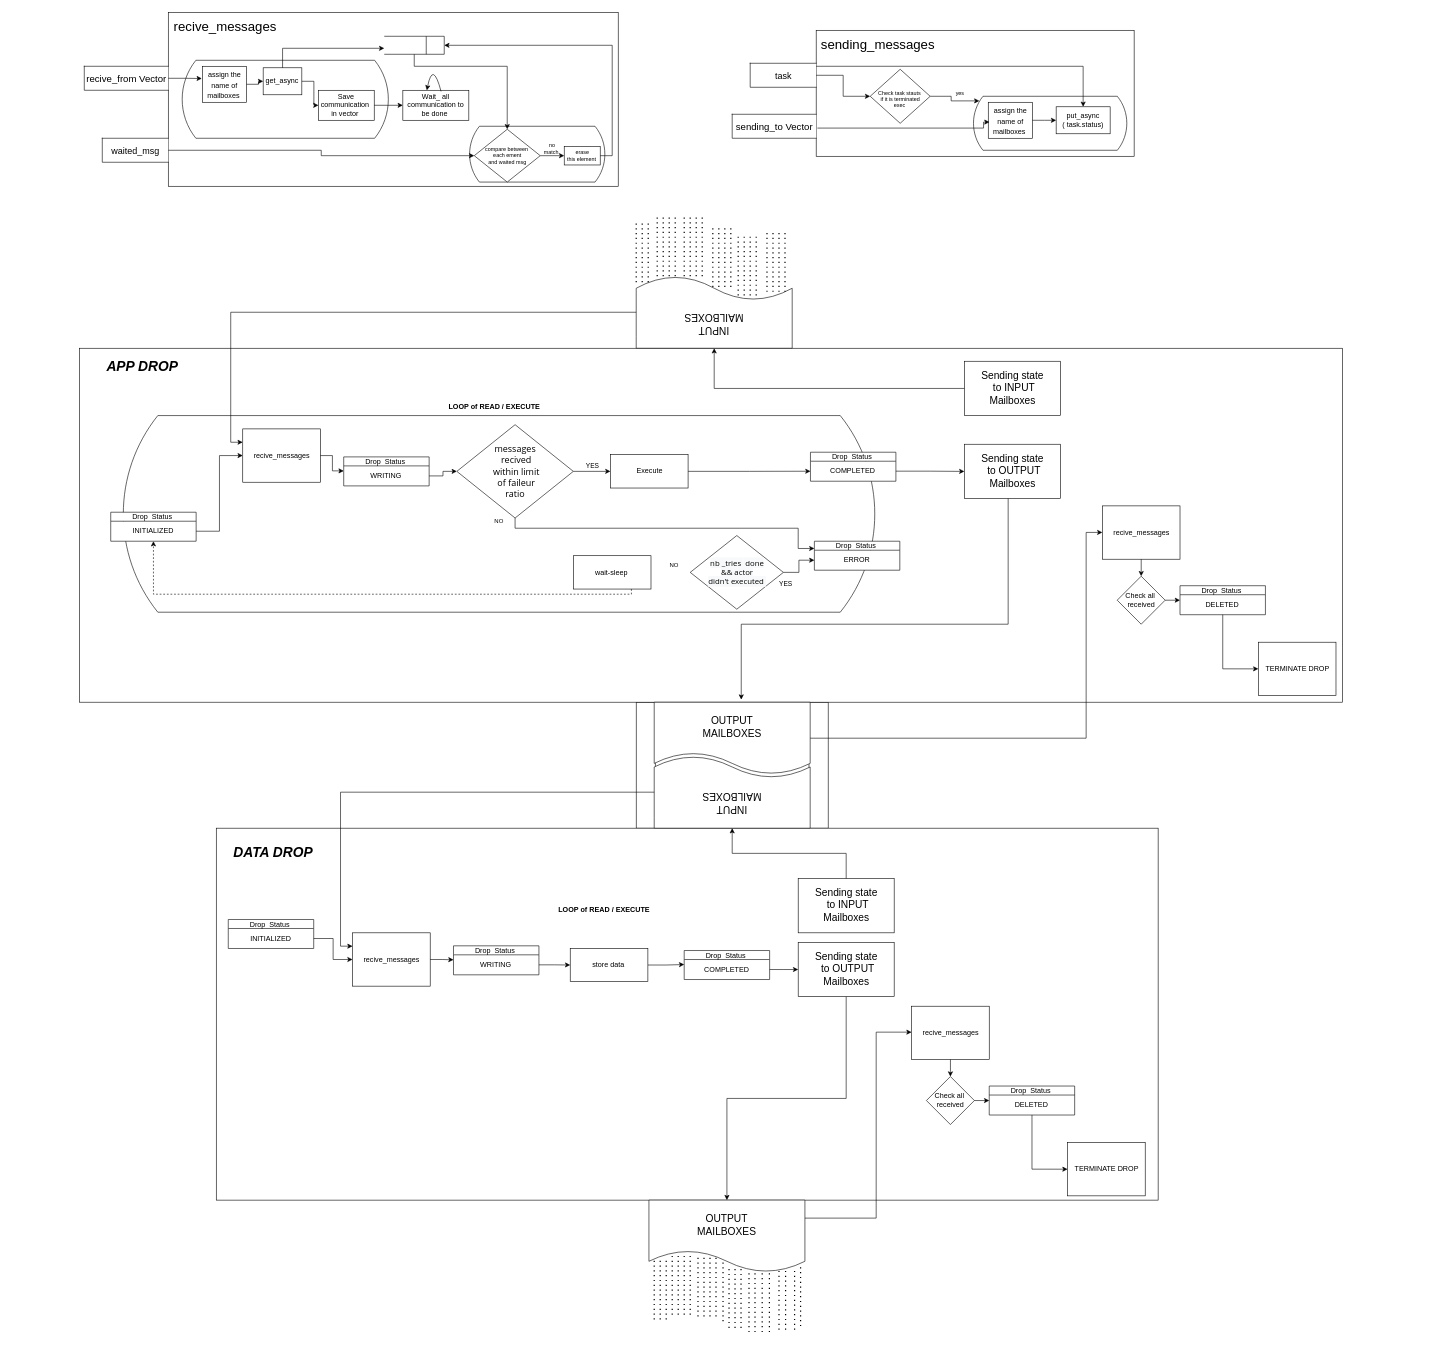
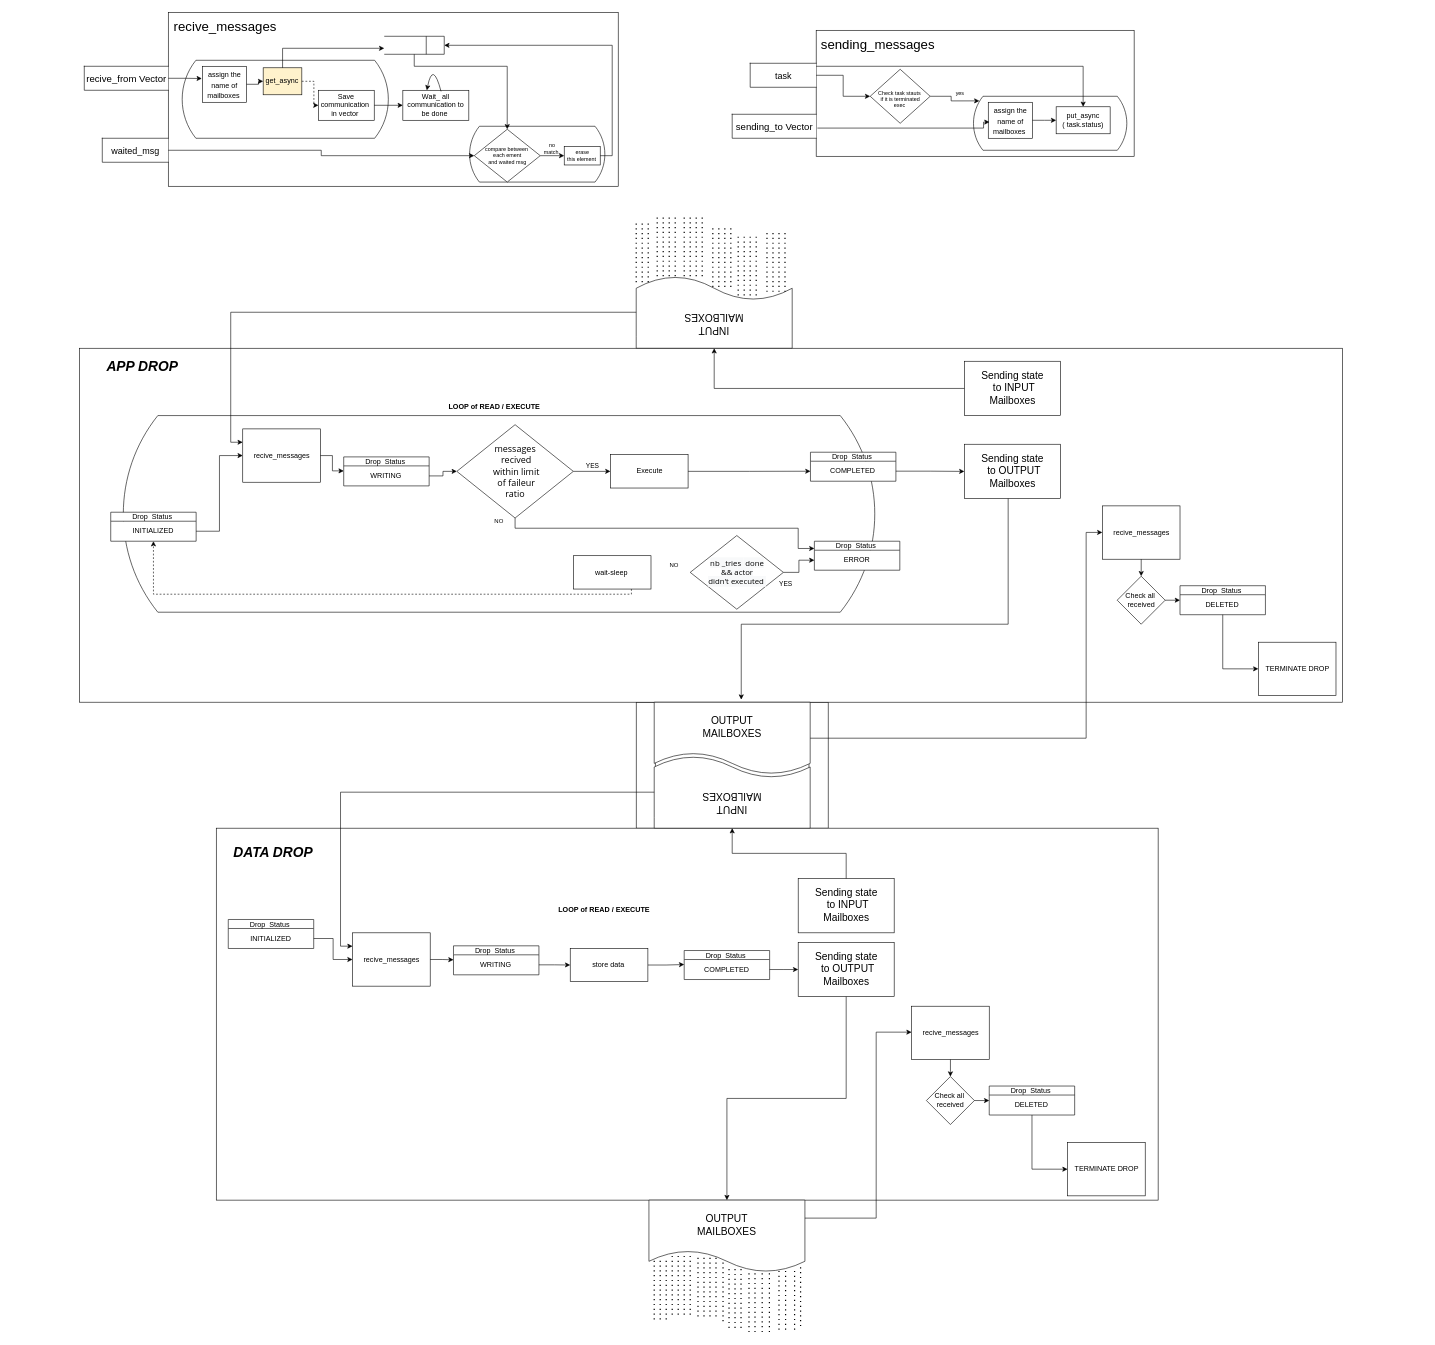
node "get_async": fillcolor #ffffff -> #fff2cc
edge "get_async" -> "Save communication in vector": style solid -> dashed
